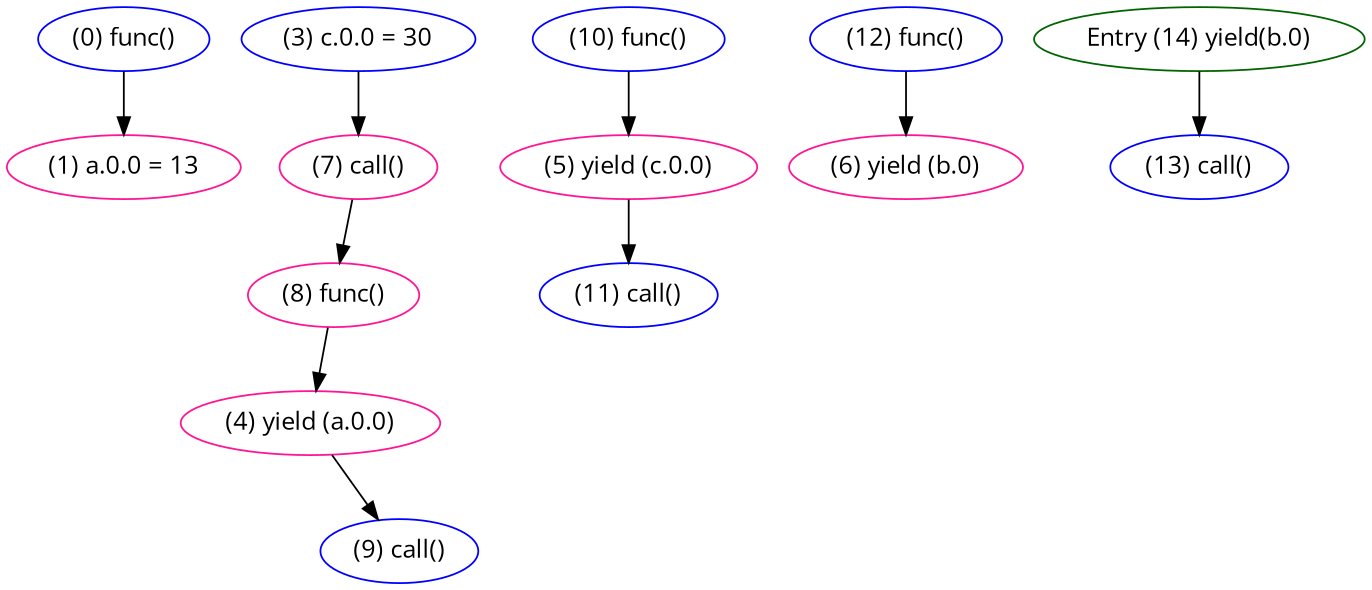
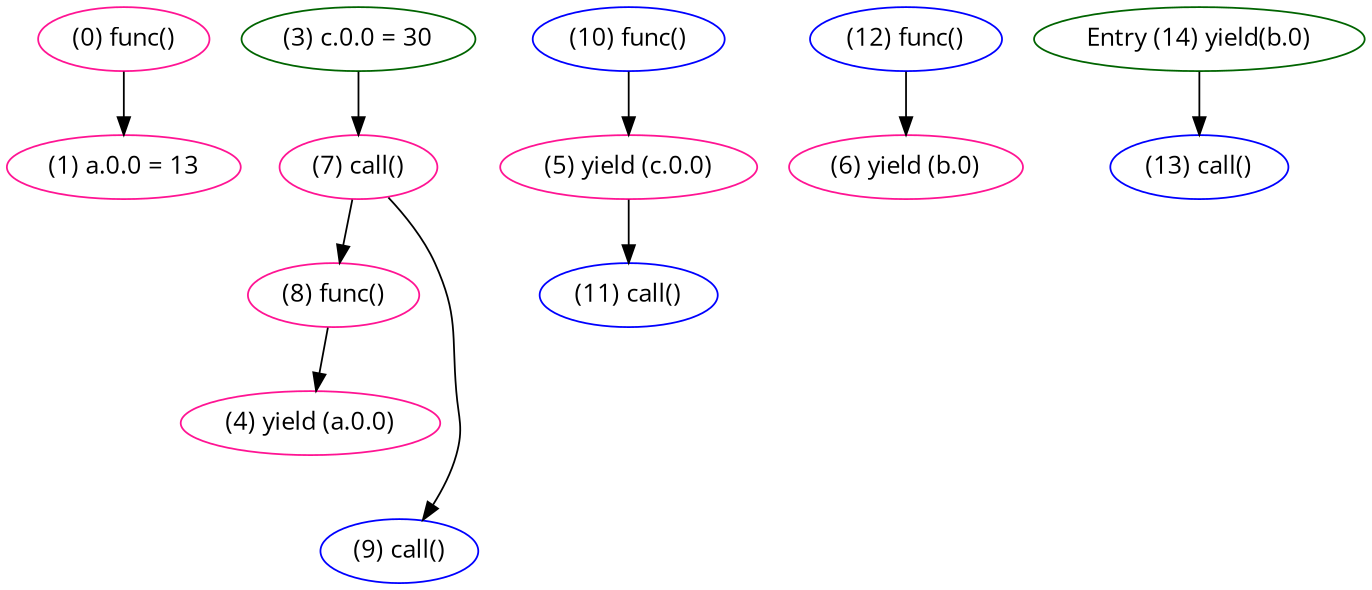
node "(0) func()": color blue -> deeppink
node "(3) c.0.0 = 30": color blue -> darkgreen
edge "(4) yield (a.0.0)" -> "(9) call()": now "(7) call()" -> "(9) call()"
